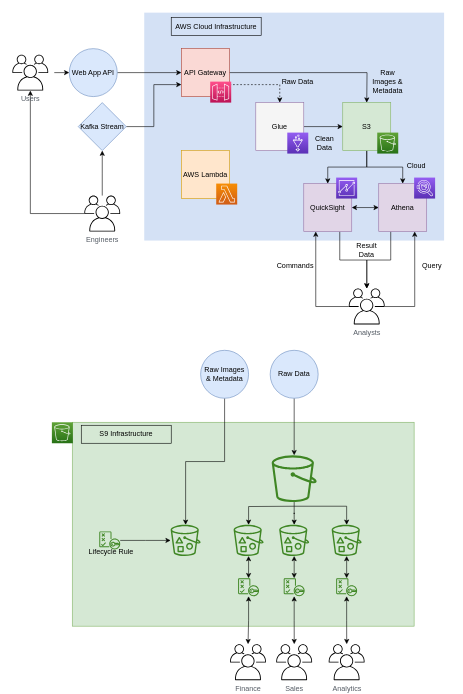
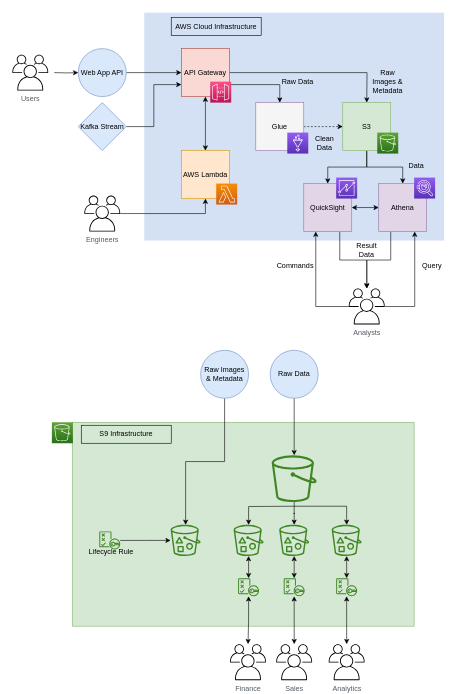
node "Web App API": moved (93, 72) -> (102, 72)
edge "API Gateway" -> "Glue": style dashed -> solid
edge "API Gateway" -- "AWS Lambda": added
edge "Glue" -> "S3": style solid -> dashed
edge "Engineers" -> "Kafka Stream": removed
node "Cloud": label "Cloud" -> "Data"
edge "Engineers" -> "Users": now "Engineers" -> "AWS Lambda"
